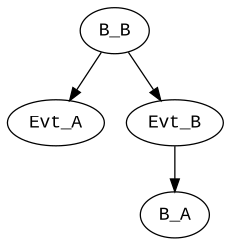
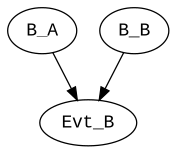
node "Evt_A": removed
edge "Evt_B" -> "B_A": reversed
